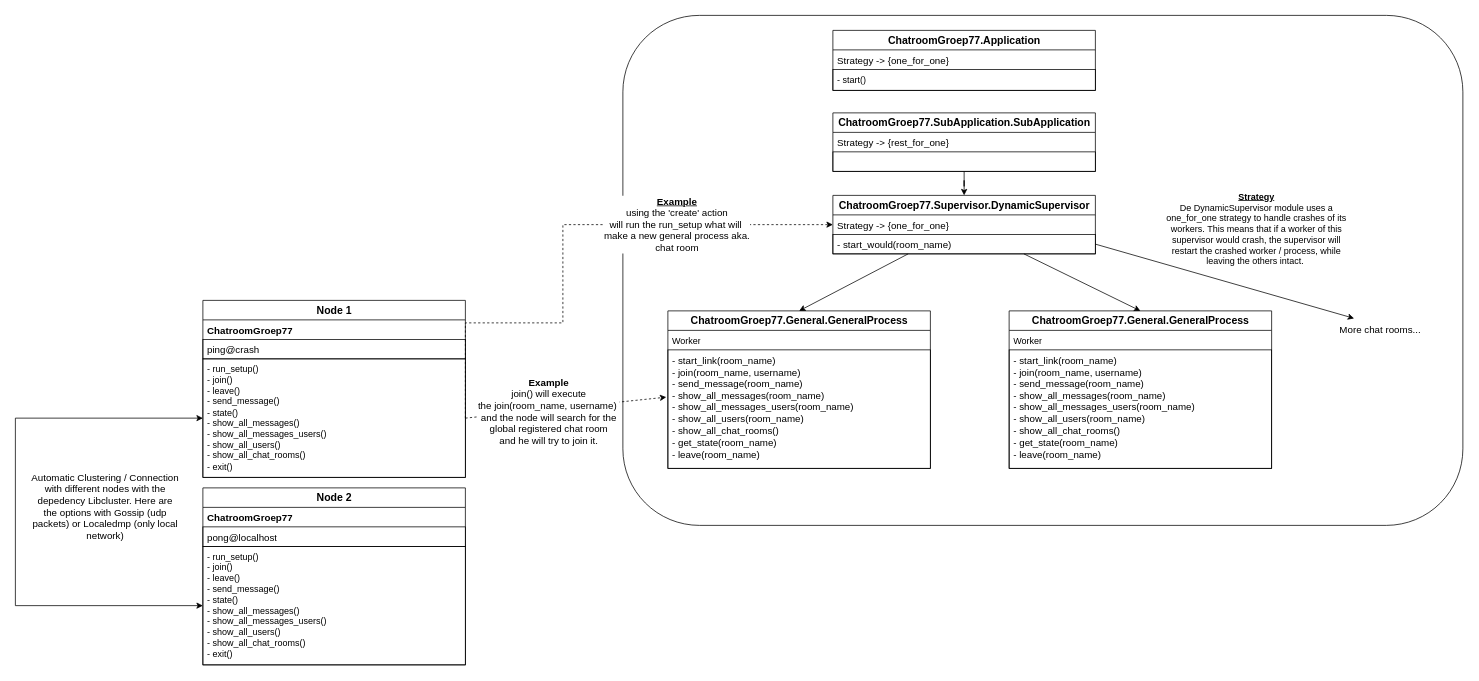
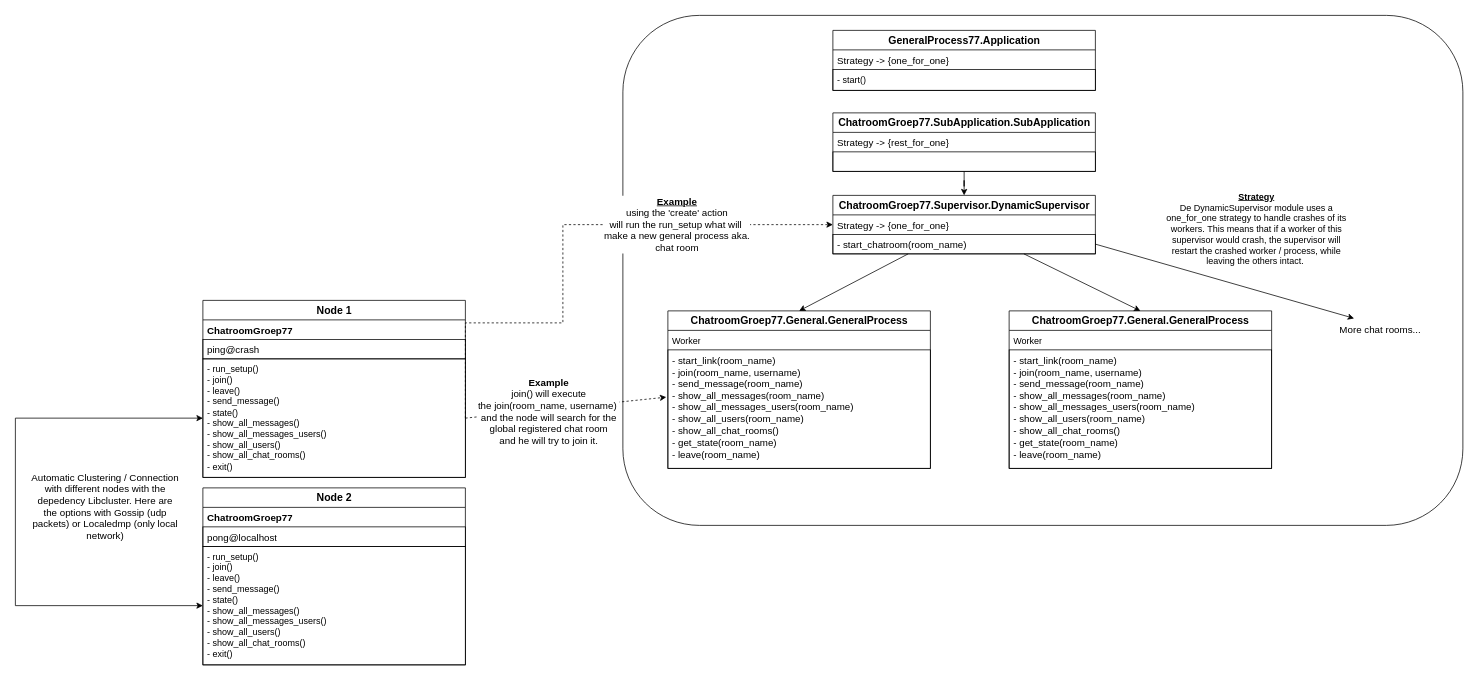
node "ChatroomGroep77.Application": label "ChatroomGroep77.Application" -> "GeneralProcess77.Application"
node "- start_would(room_name)": label "- start_would(room_name)" -> "- start_chatroom(room_name)"
